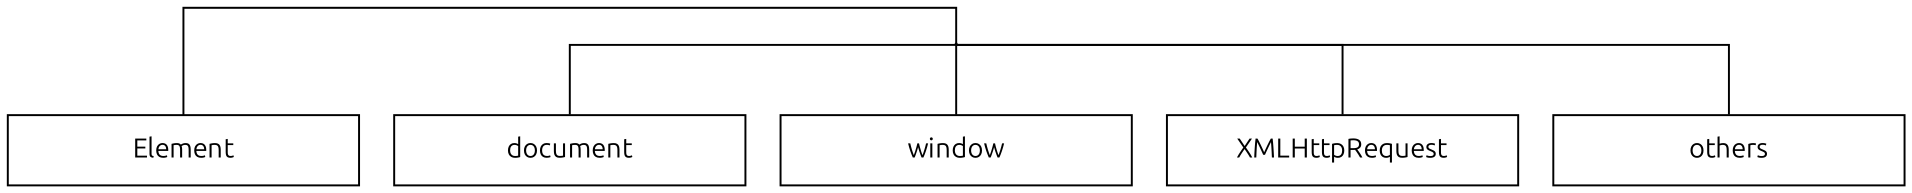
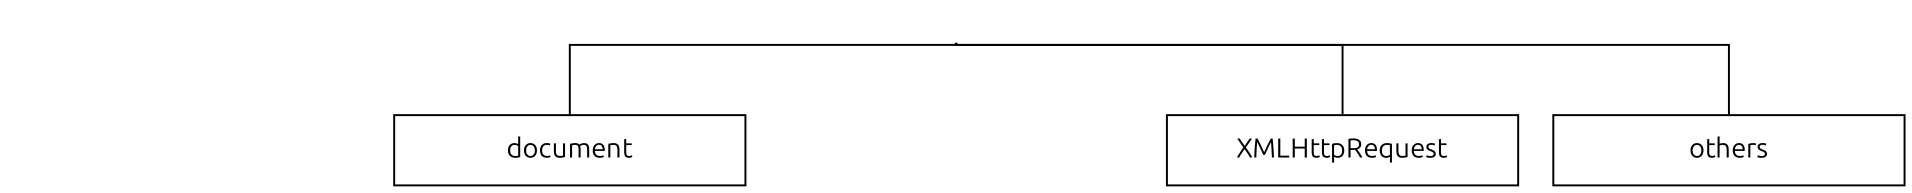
node "Element": removed
node "window": removed
